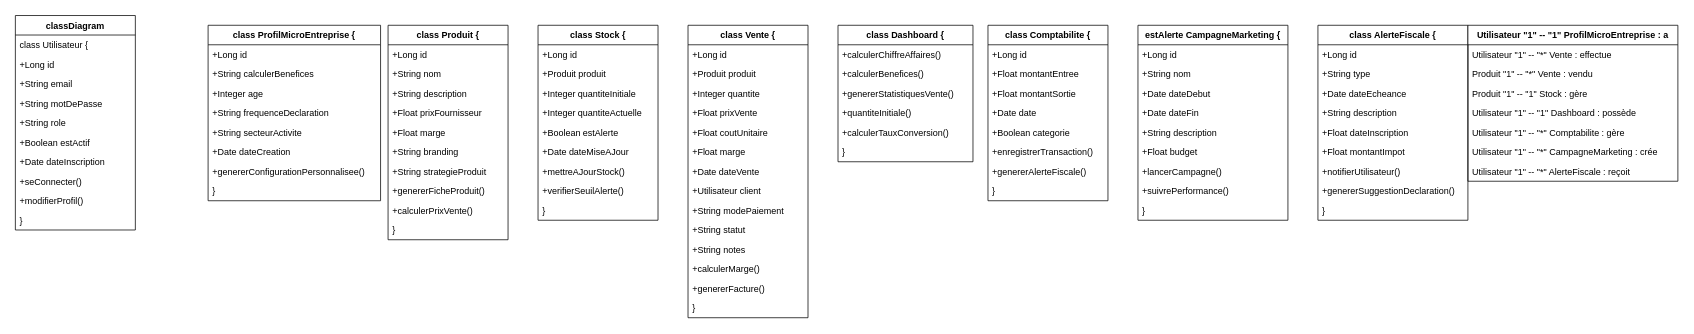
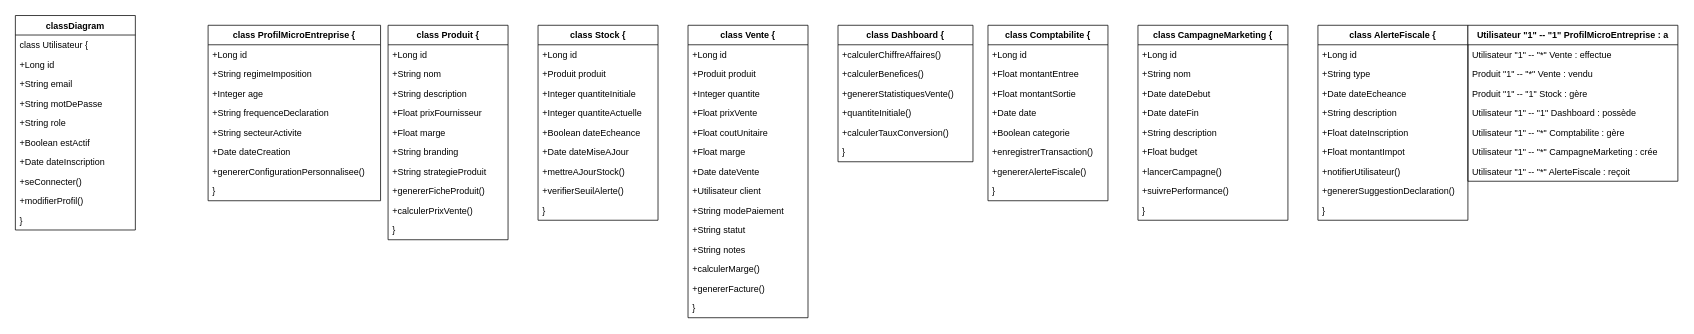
node "estAlerte CampagneMarketing {": label "estAlerte CampagneMarketing {" -> "class CampagneMarketing {"
node "+String calculerBenefices": label "+String calculerBenefices" -> "+String regimeImposition"
node "+Boolean estAlerte": label "+Boolean estAlerte" -> "+Boolean dateEcheance"
